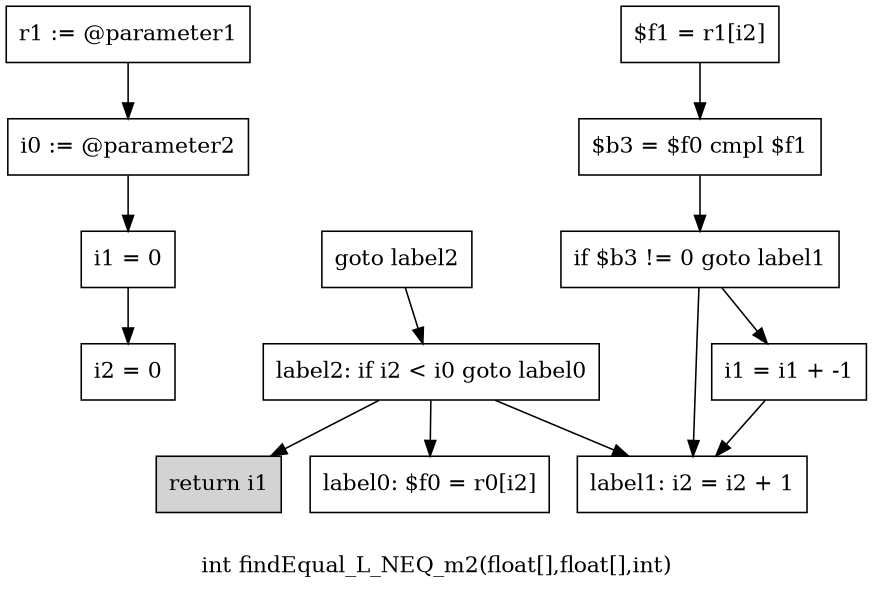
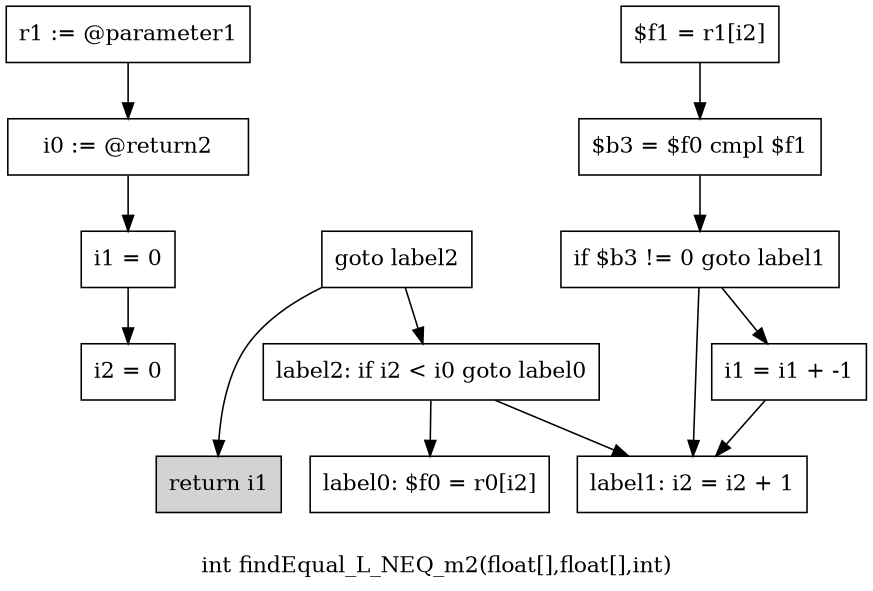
node "i0 := @parameter2": label "i0 := @parameter2" -> "i0 := @return2"
edge "label2: if i2 < i0 goto label0" -> "return i1": now "goto label2" -> "return i1"
